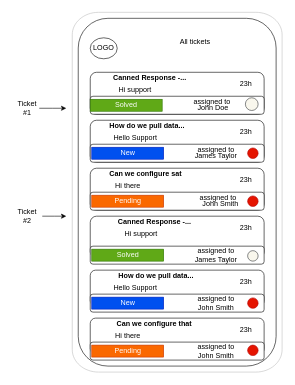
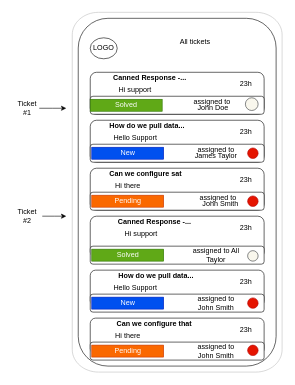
node "assigned to James Taylor": label "assigned to James Taylor" -> "assigned to All Taylor"
